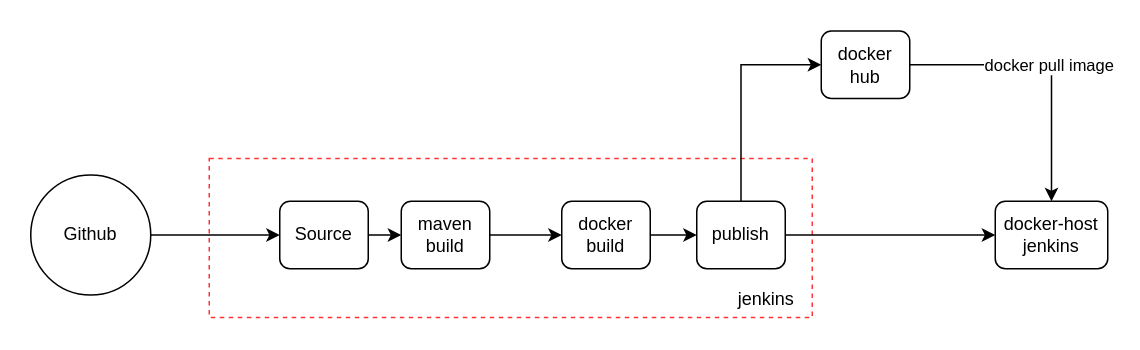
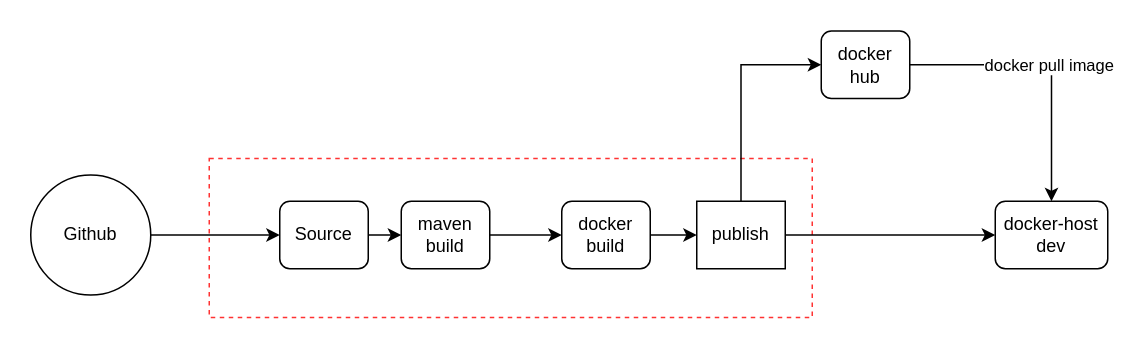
node "publish": shape rounded rectangle -> rectangle
node "docker-host jenkins": label "docker-host jenkins" -> "docker-host dev"
node "jenkins": removed
